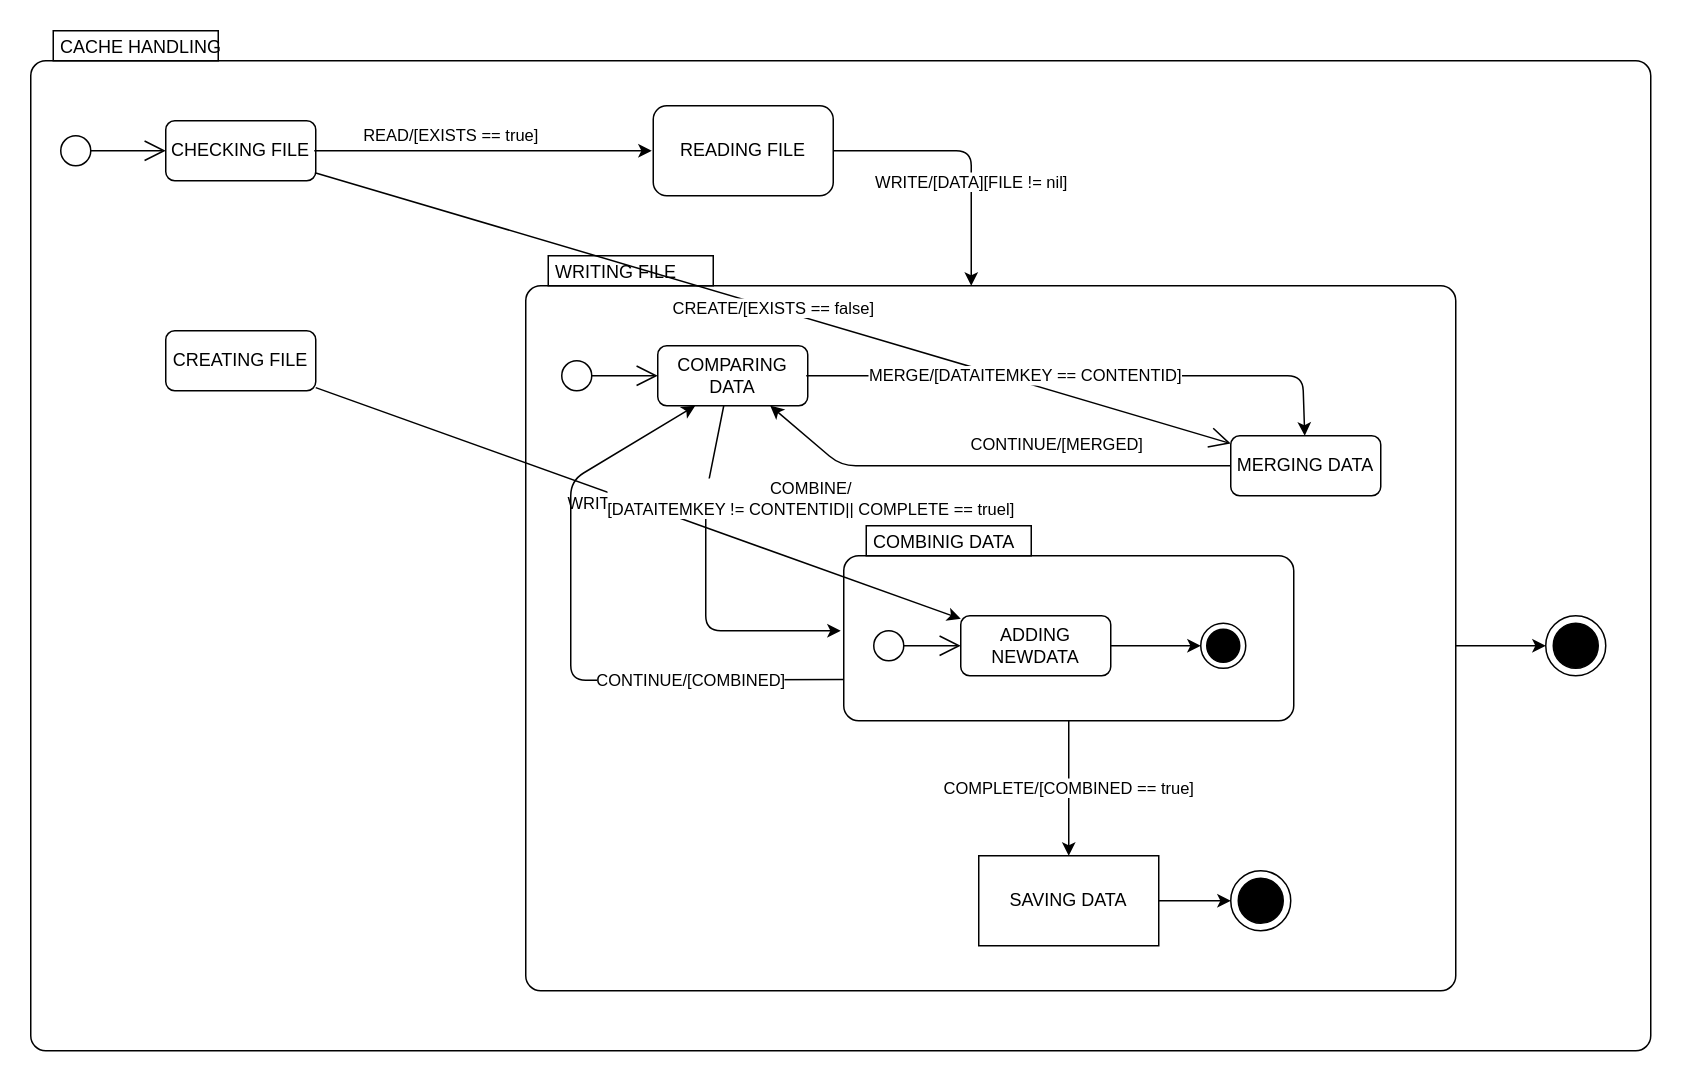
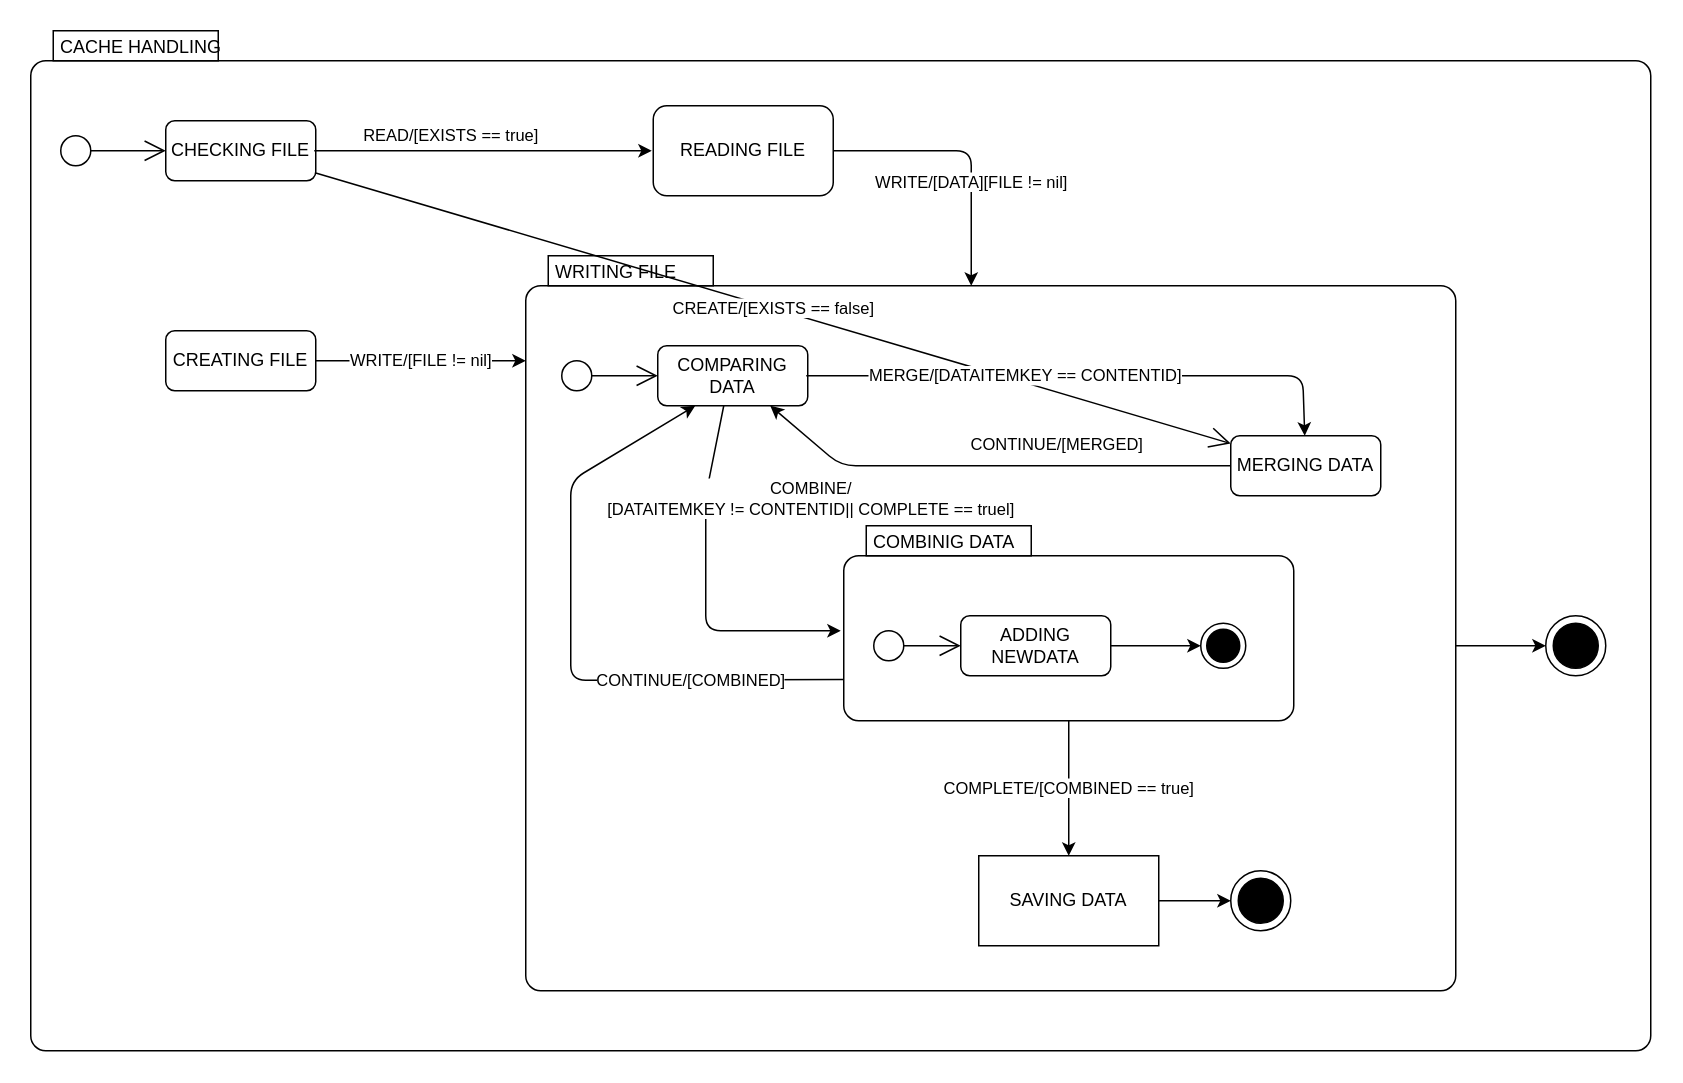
edge "CREATING FILE" -> "ADDING NEWDATA": now "CREATING FILE" -> "WRITING FILE"
